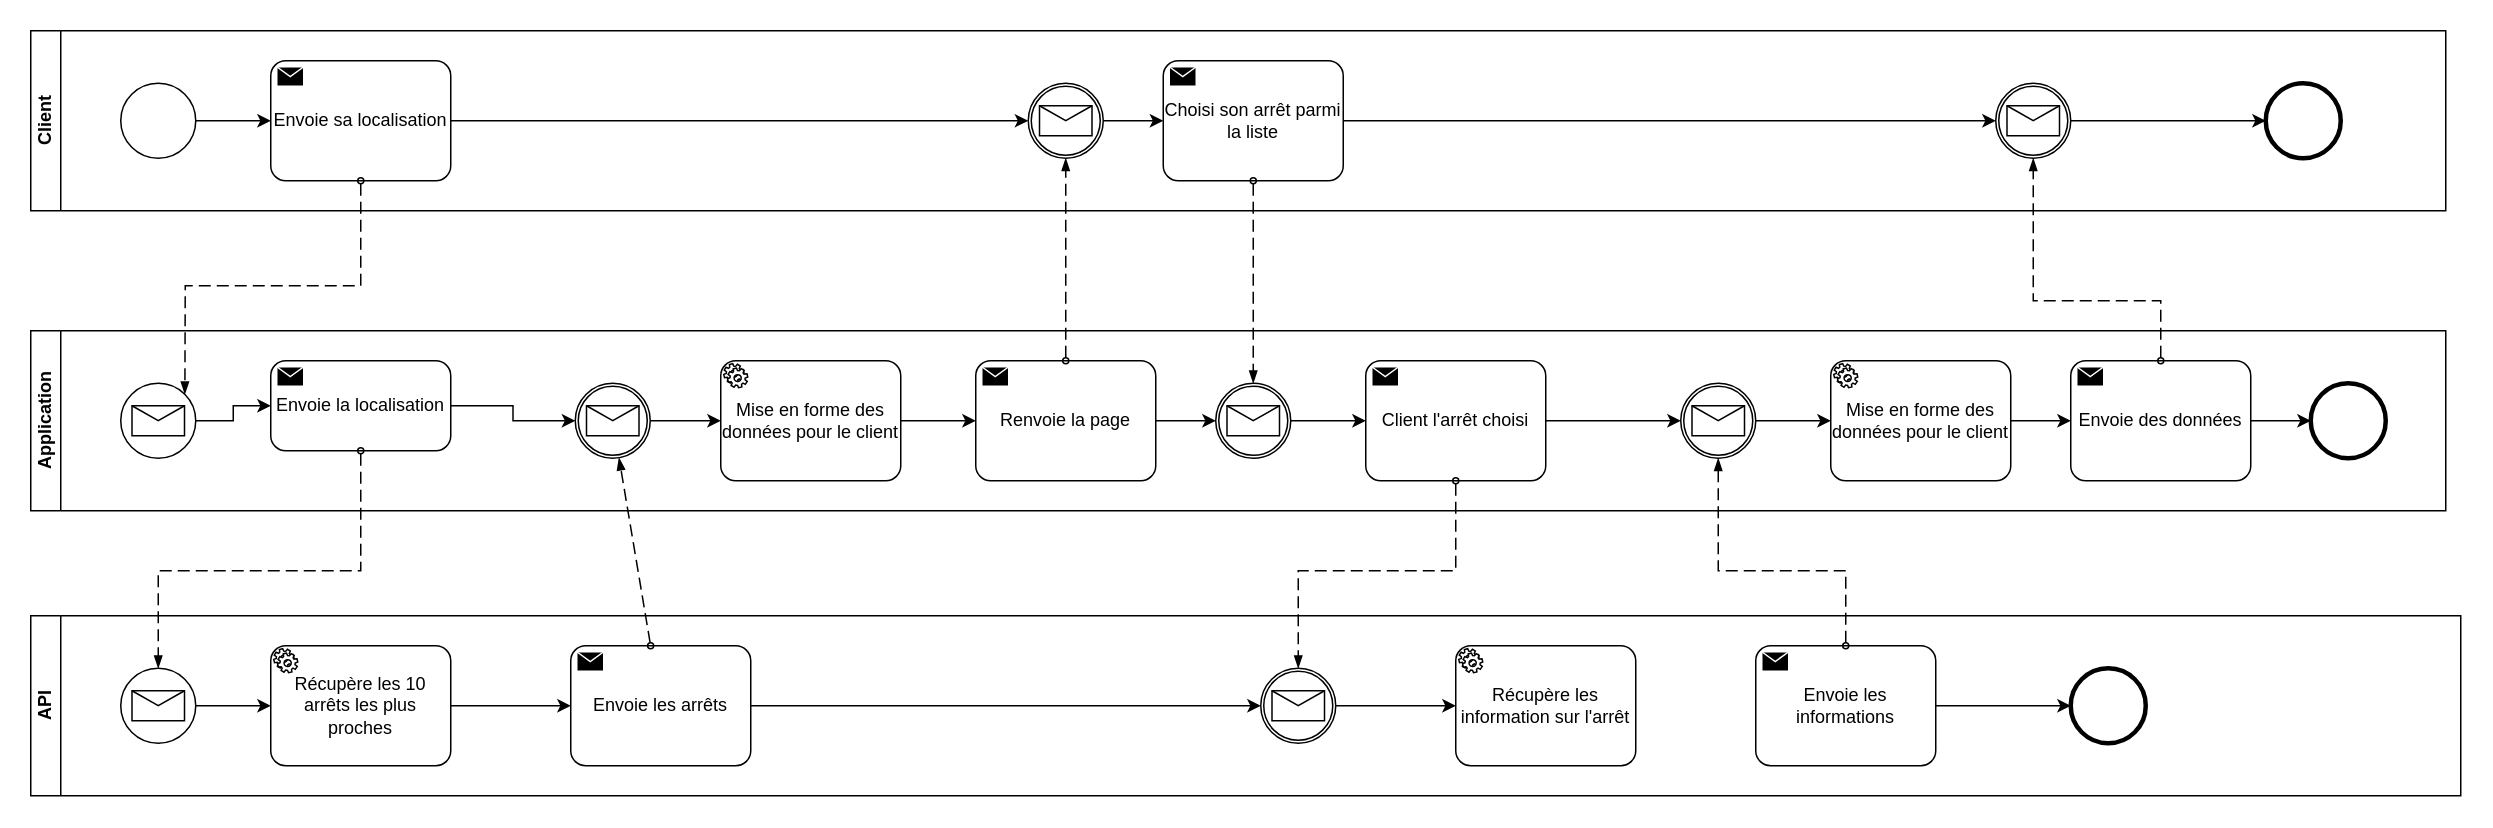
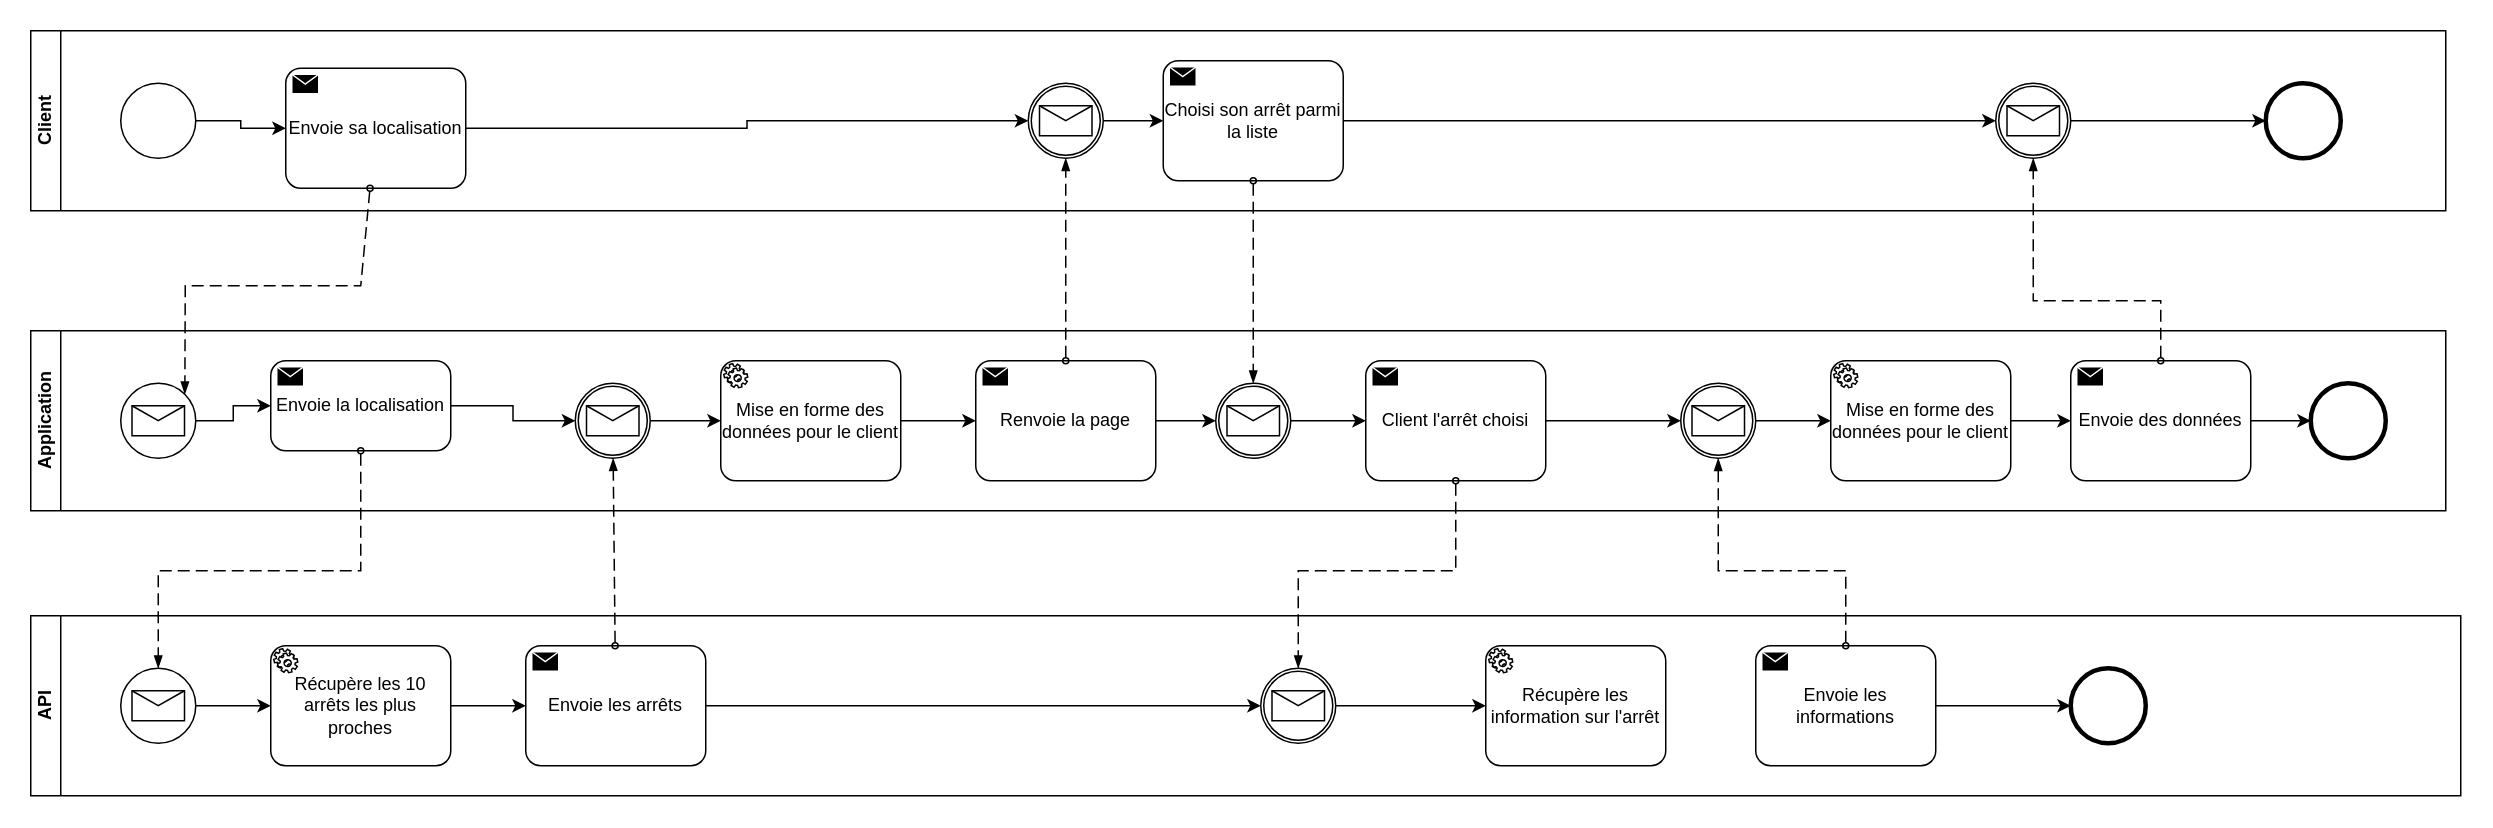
node "Envoie sa localisation": moved (361, 121) -> (376, 128)
node "Envoie les arrêts": moved (661, 706) -> (616, 706)
node "Récupère les information sur l'arrêt": moved (1546, 706) -> (1576, 706)
